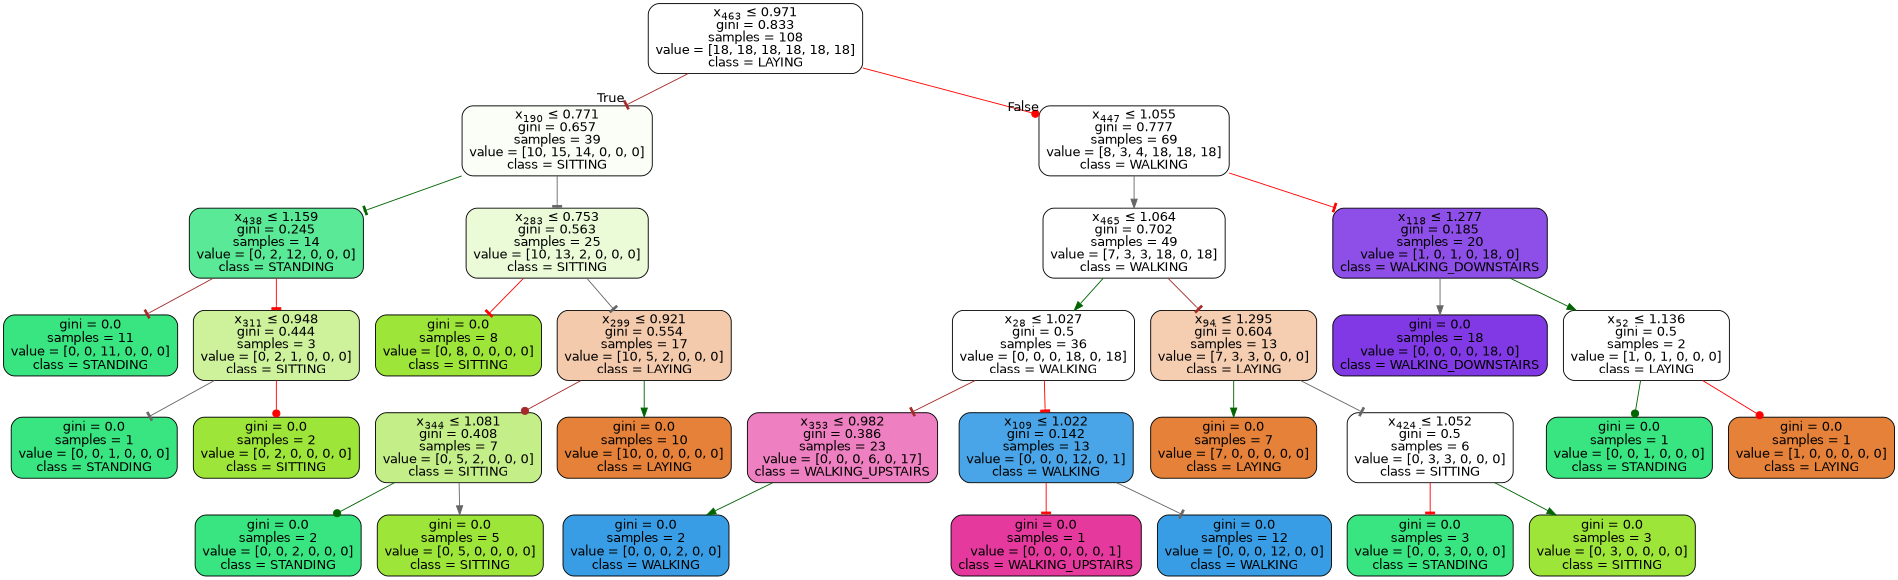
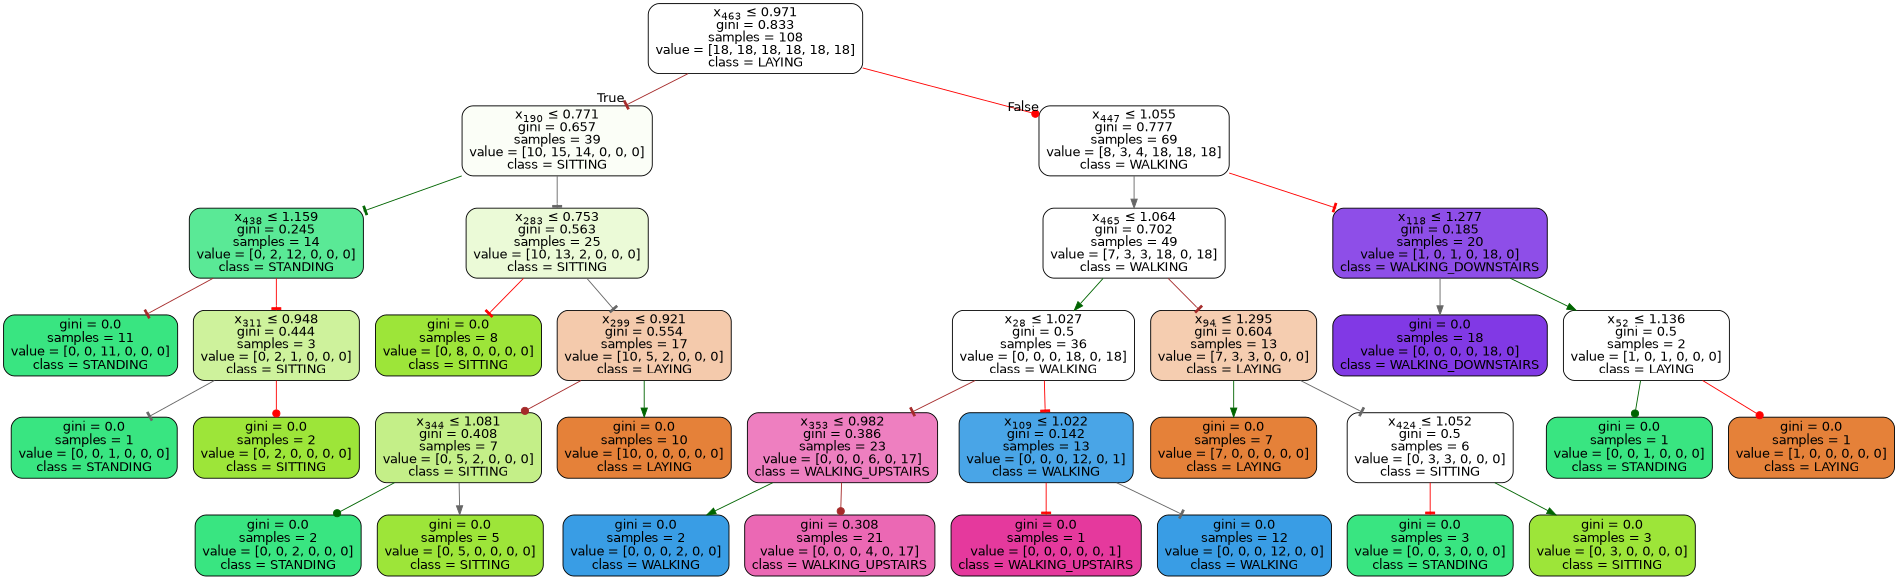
node "gini = 0.308": added
